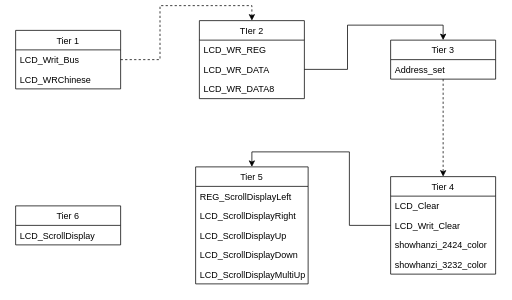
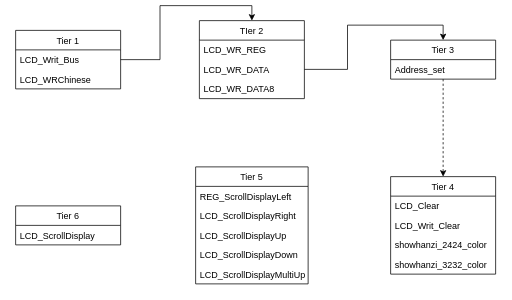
edge "LCD_Writ_Bus" -> "TIer 2": style dashed -> solid
edge "LCD_Writ_Clear" -> "Tier 5": removed
